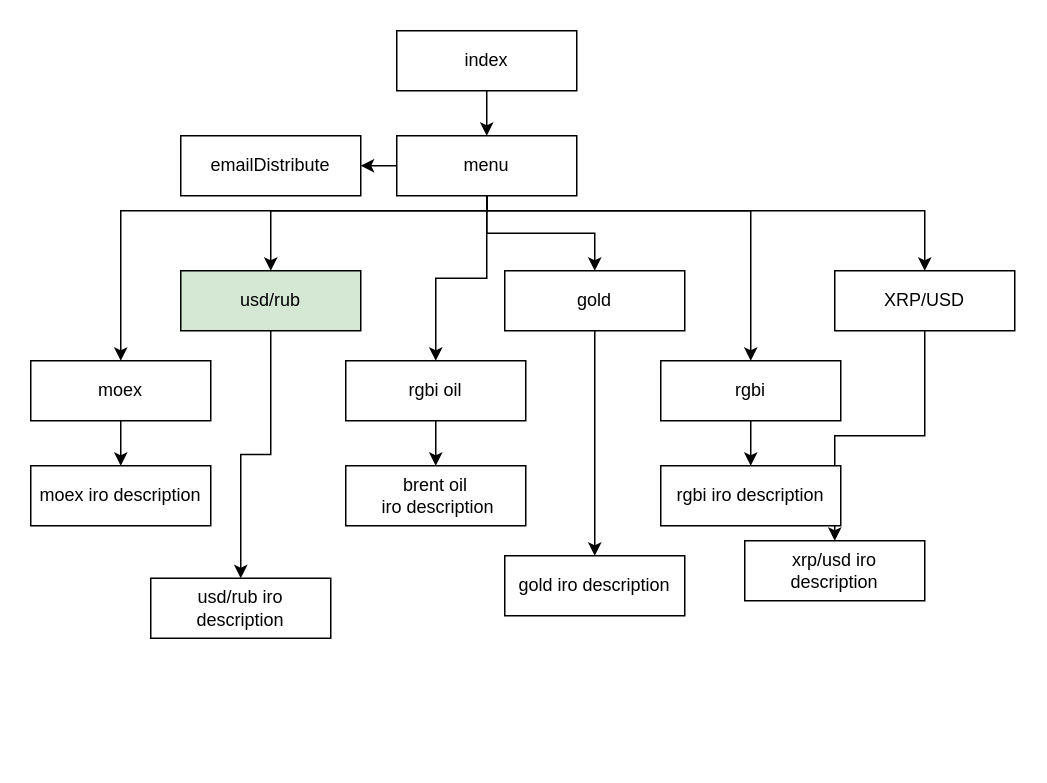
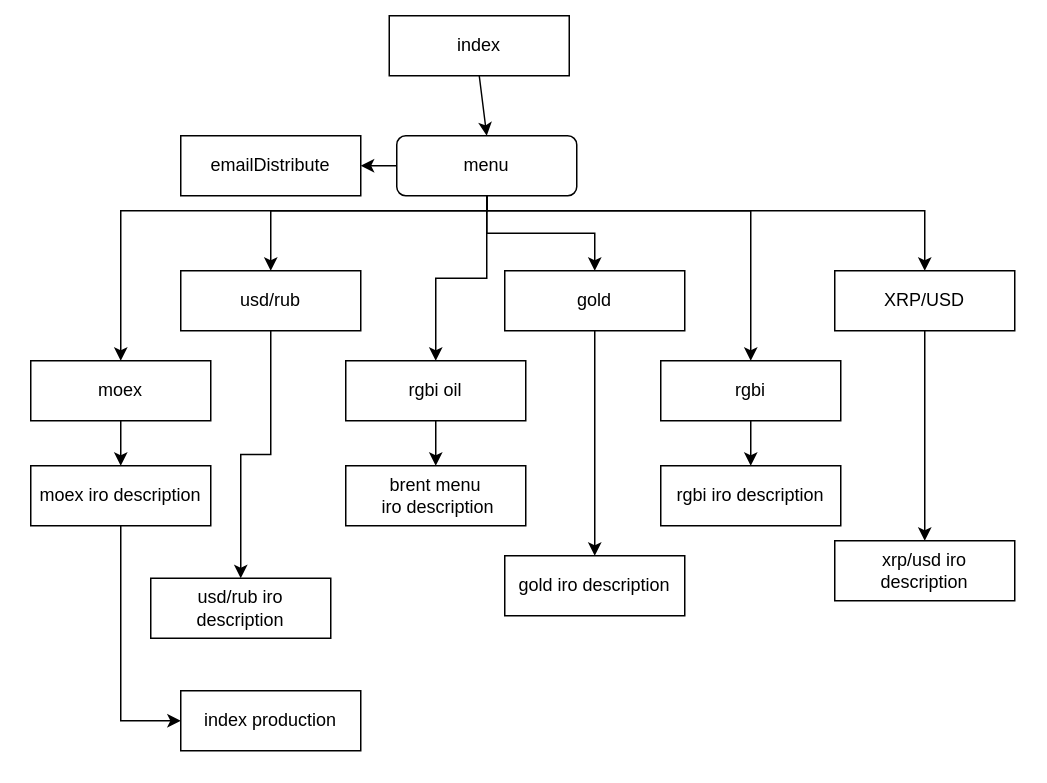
node "index": moved (487, 61) -> (479, 46)
node "menu": shape rectangle -> rounded rectangle
node "usd/rub": fillcolor #d5e8d4 -> #ffffff
node "brent oil iro description": label "brent oil iro description" -> "brent menu iro description"
node "xrp/usd iro description": moved (835, 571) -> (925, 571)
edge "moex iro description" -> "index production": added
node "index production": added
